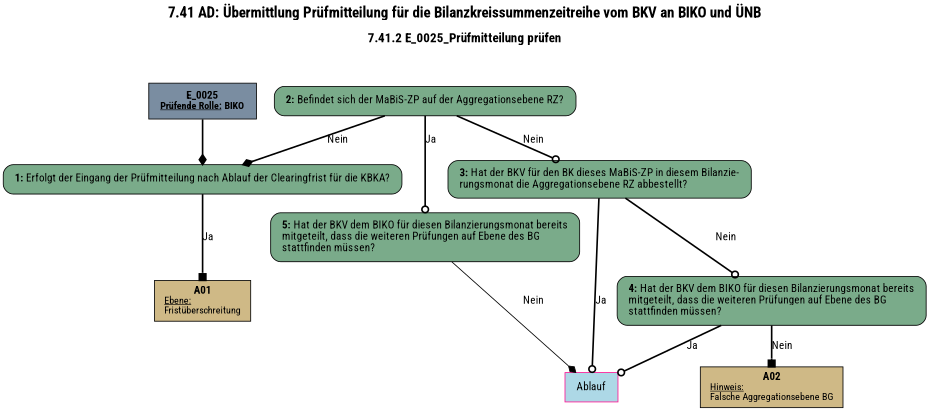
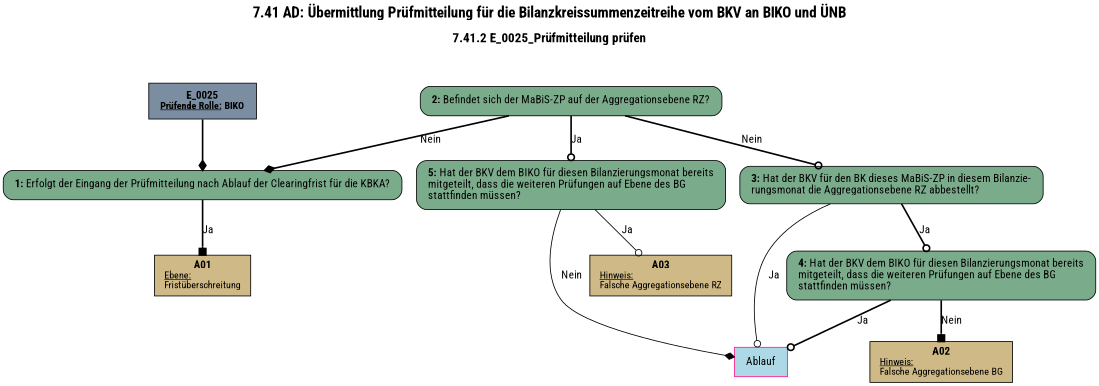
edge "3:" -> "4:": label "Nein" -> "Ja"
node "A03": added
edge "3:" -> "Ablauf": style bold -> solid
